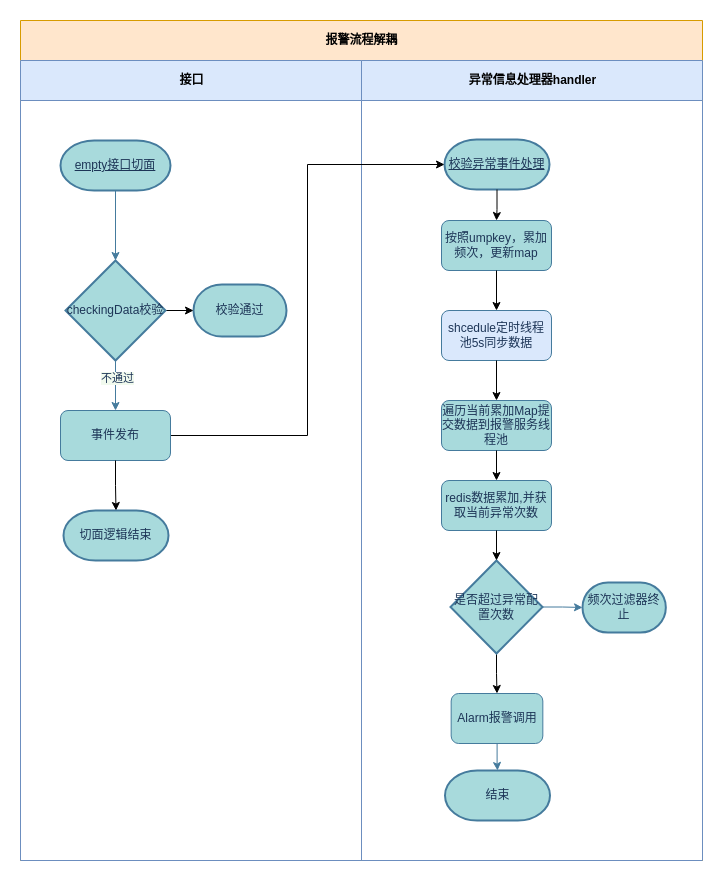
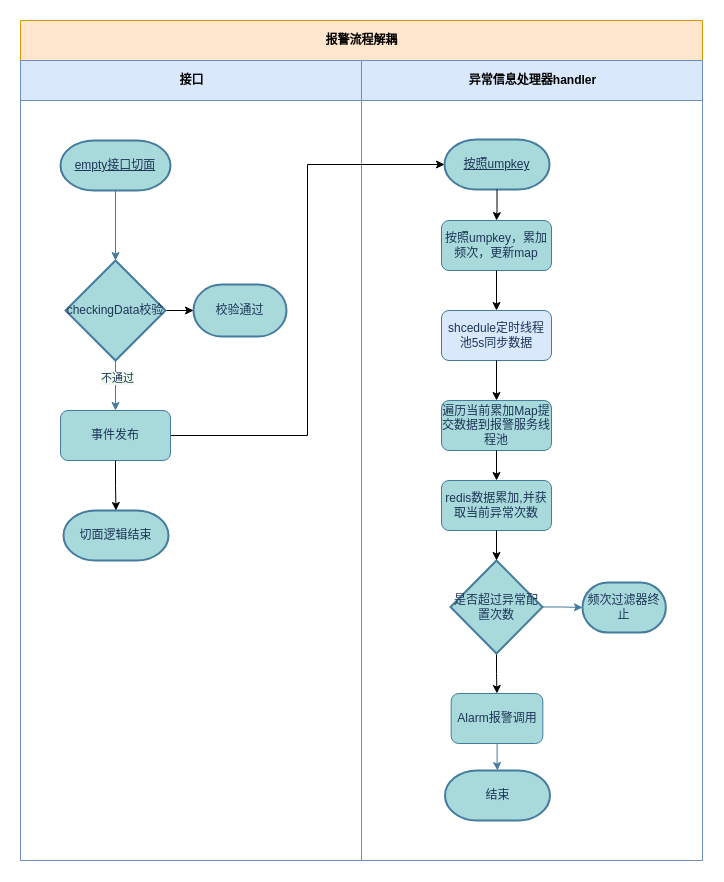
node "校验异常事件处理": label "校验异常事件处理" -> "按照umpkey"
